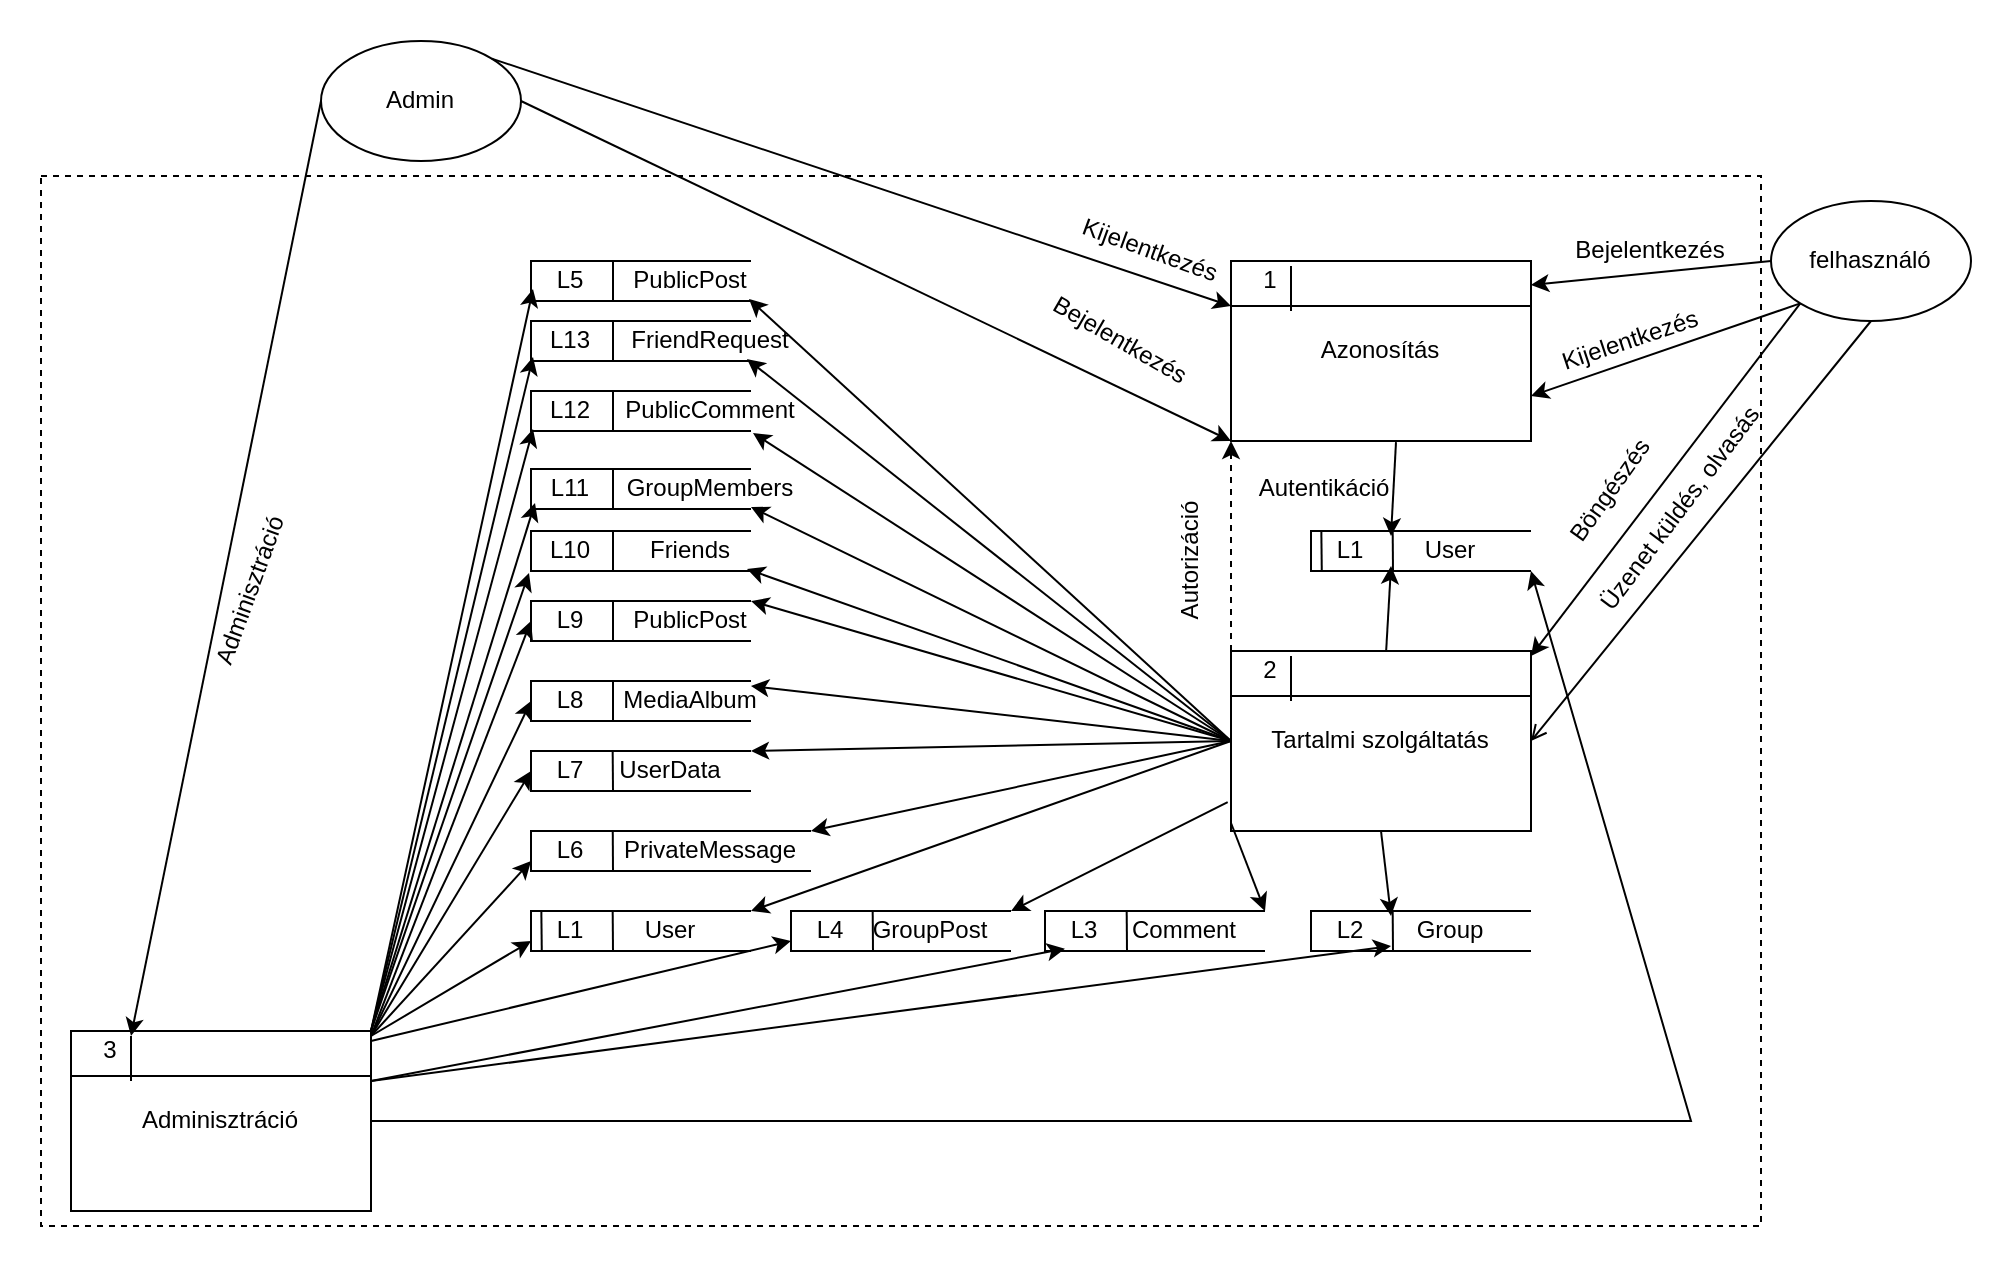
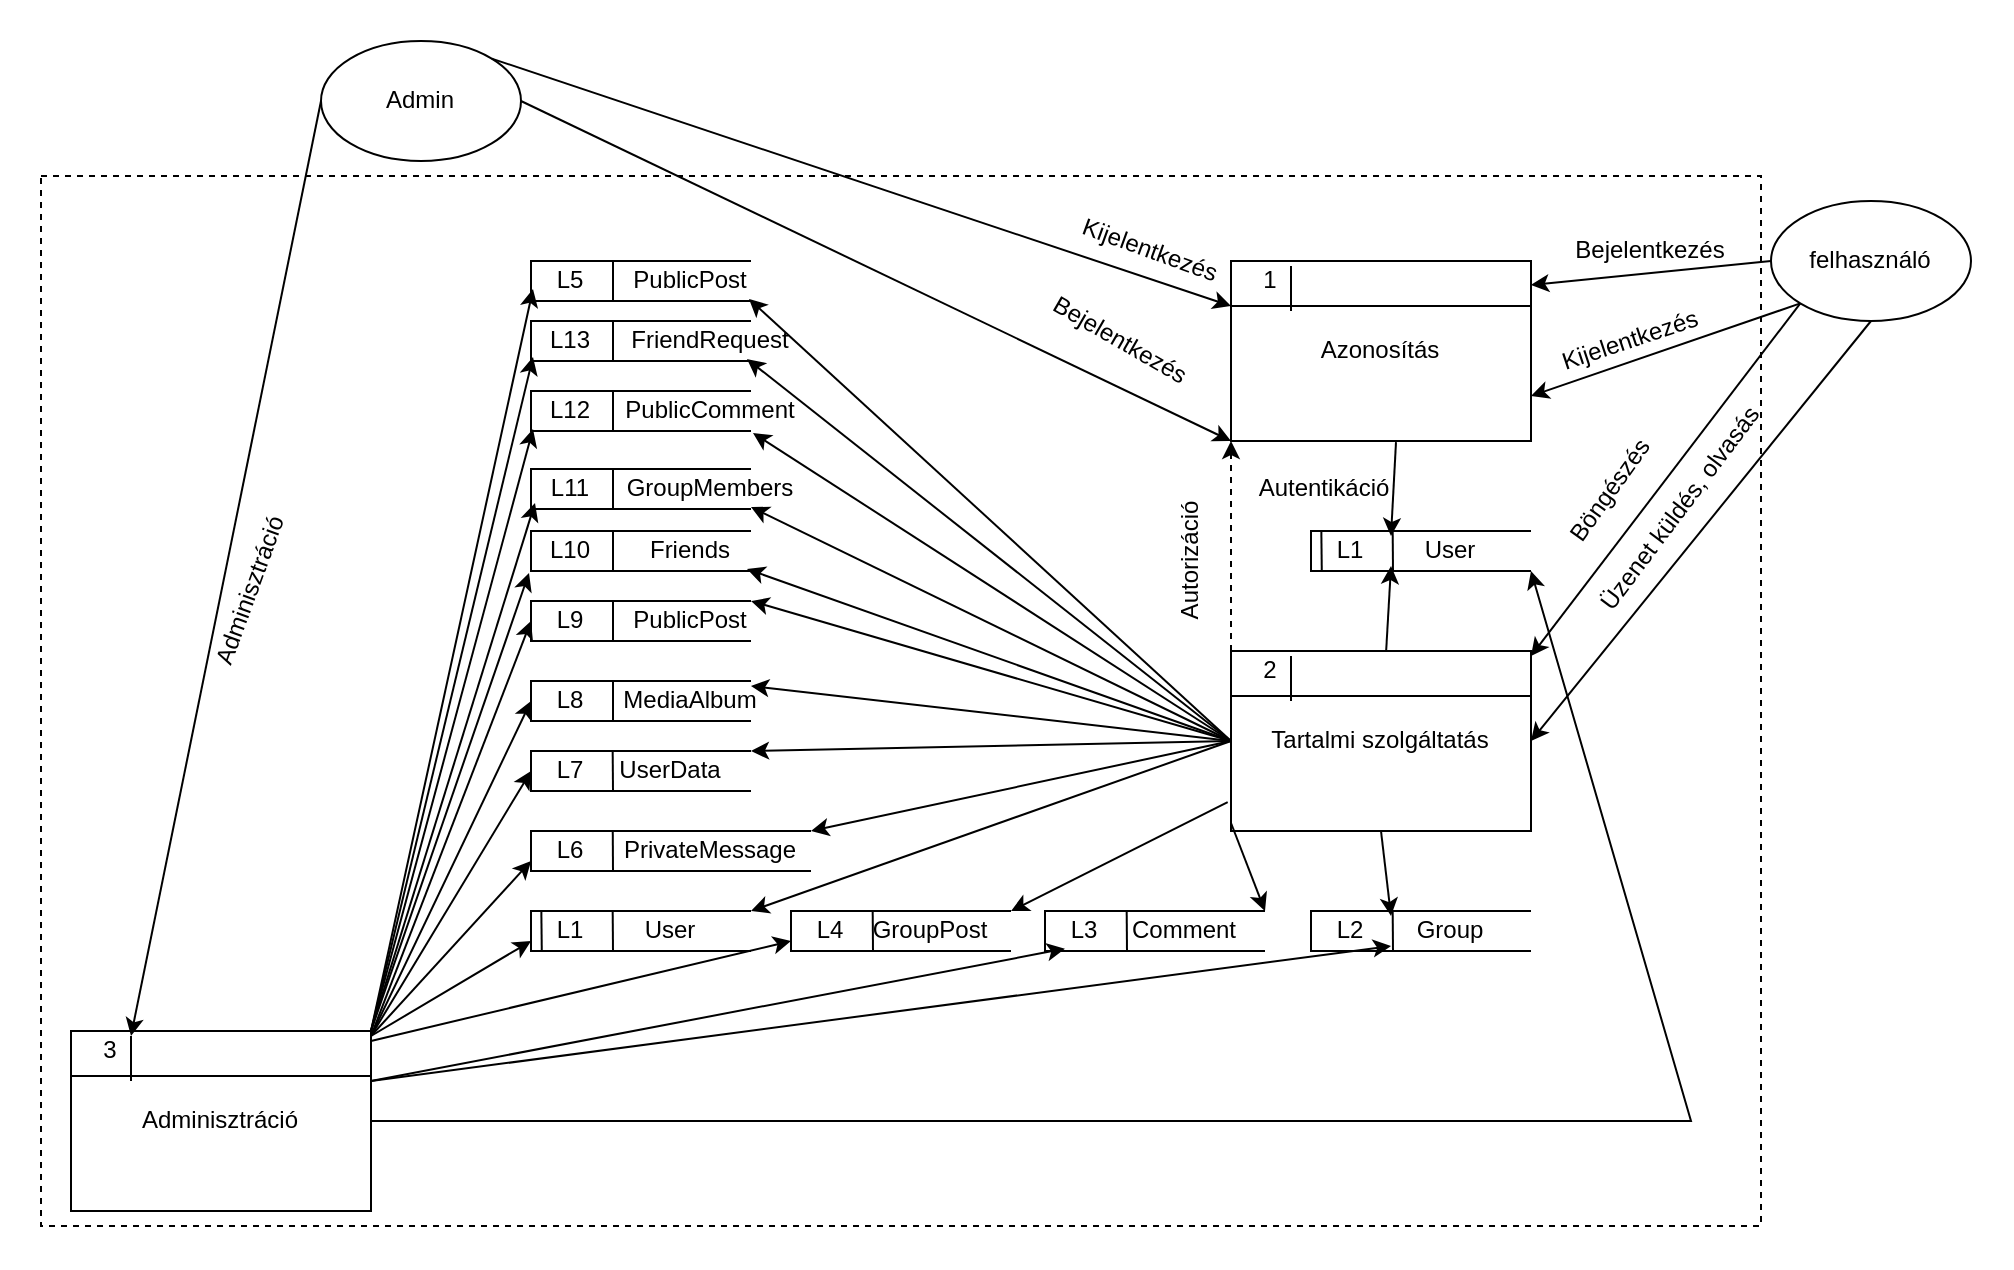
edge "felhasználó" -> "Tartalmi szolgáltatás": arrowhead open -> classic
